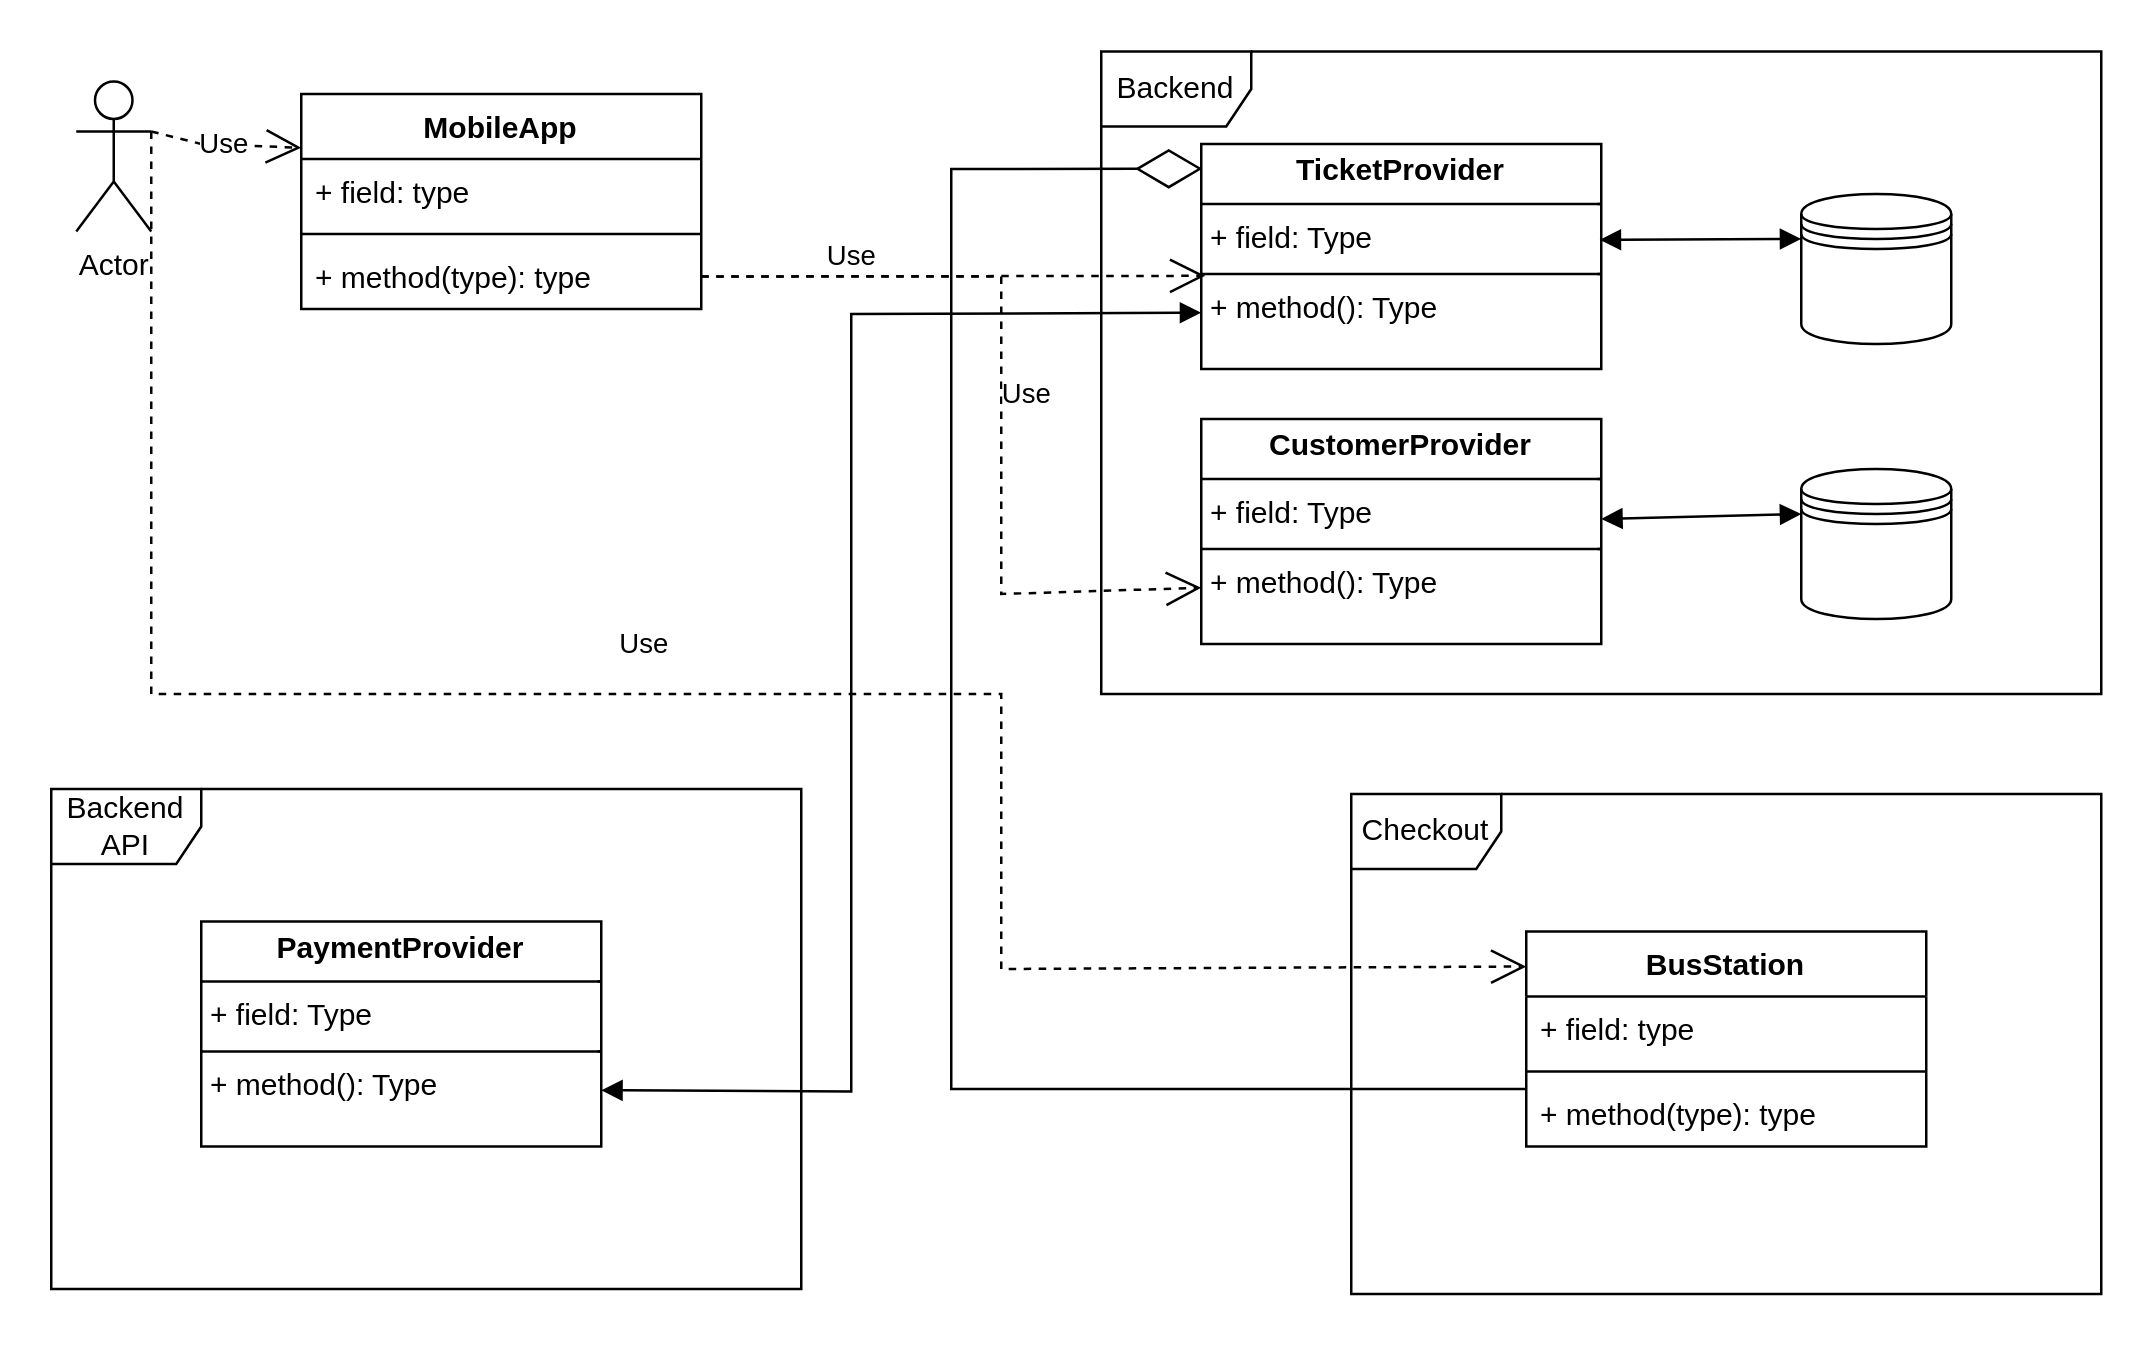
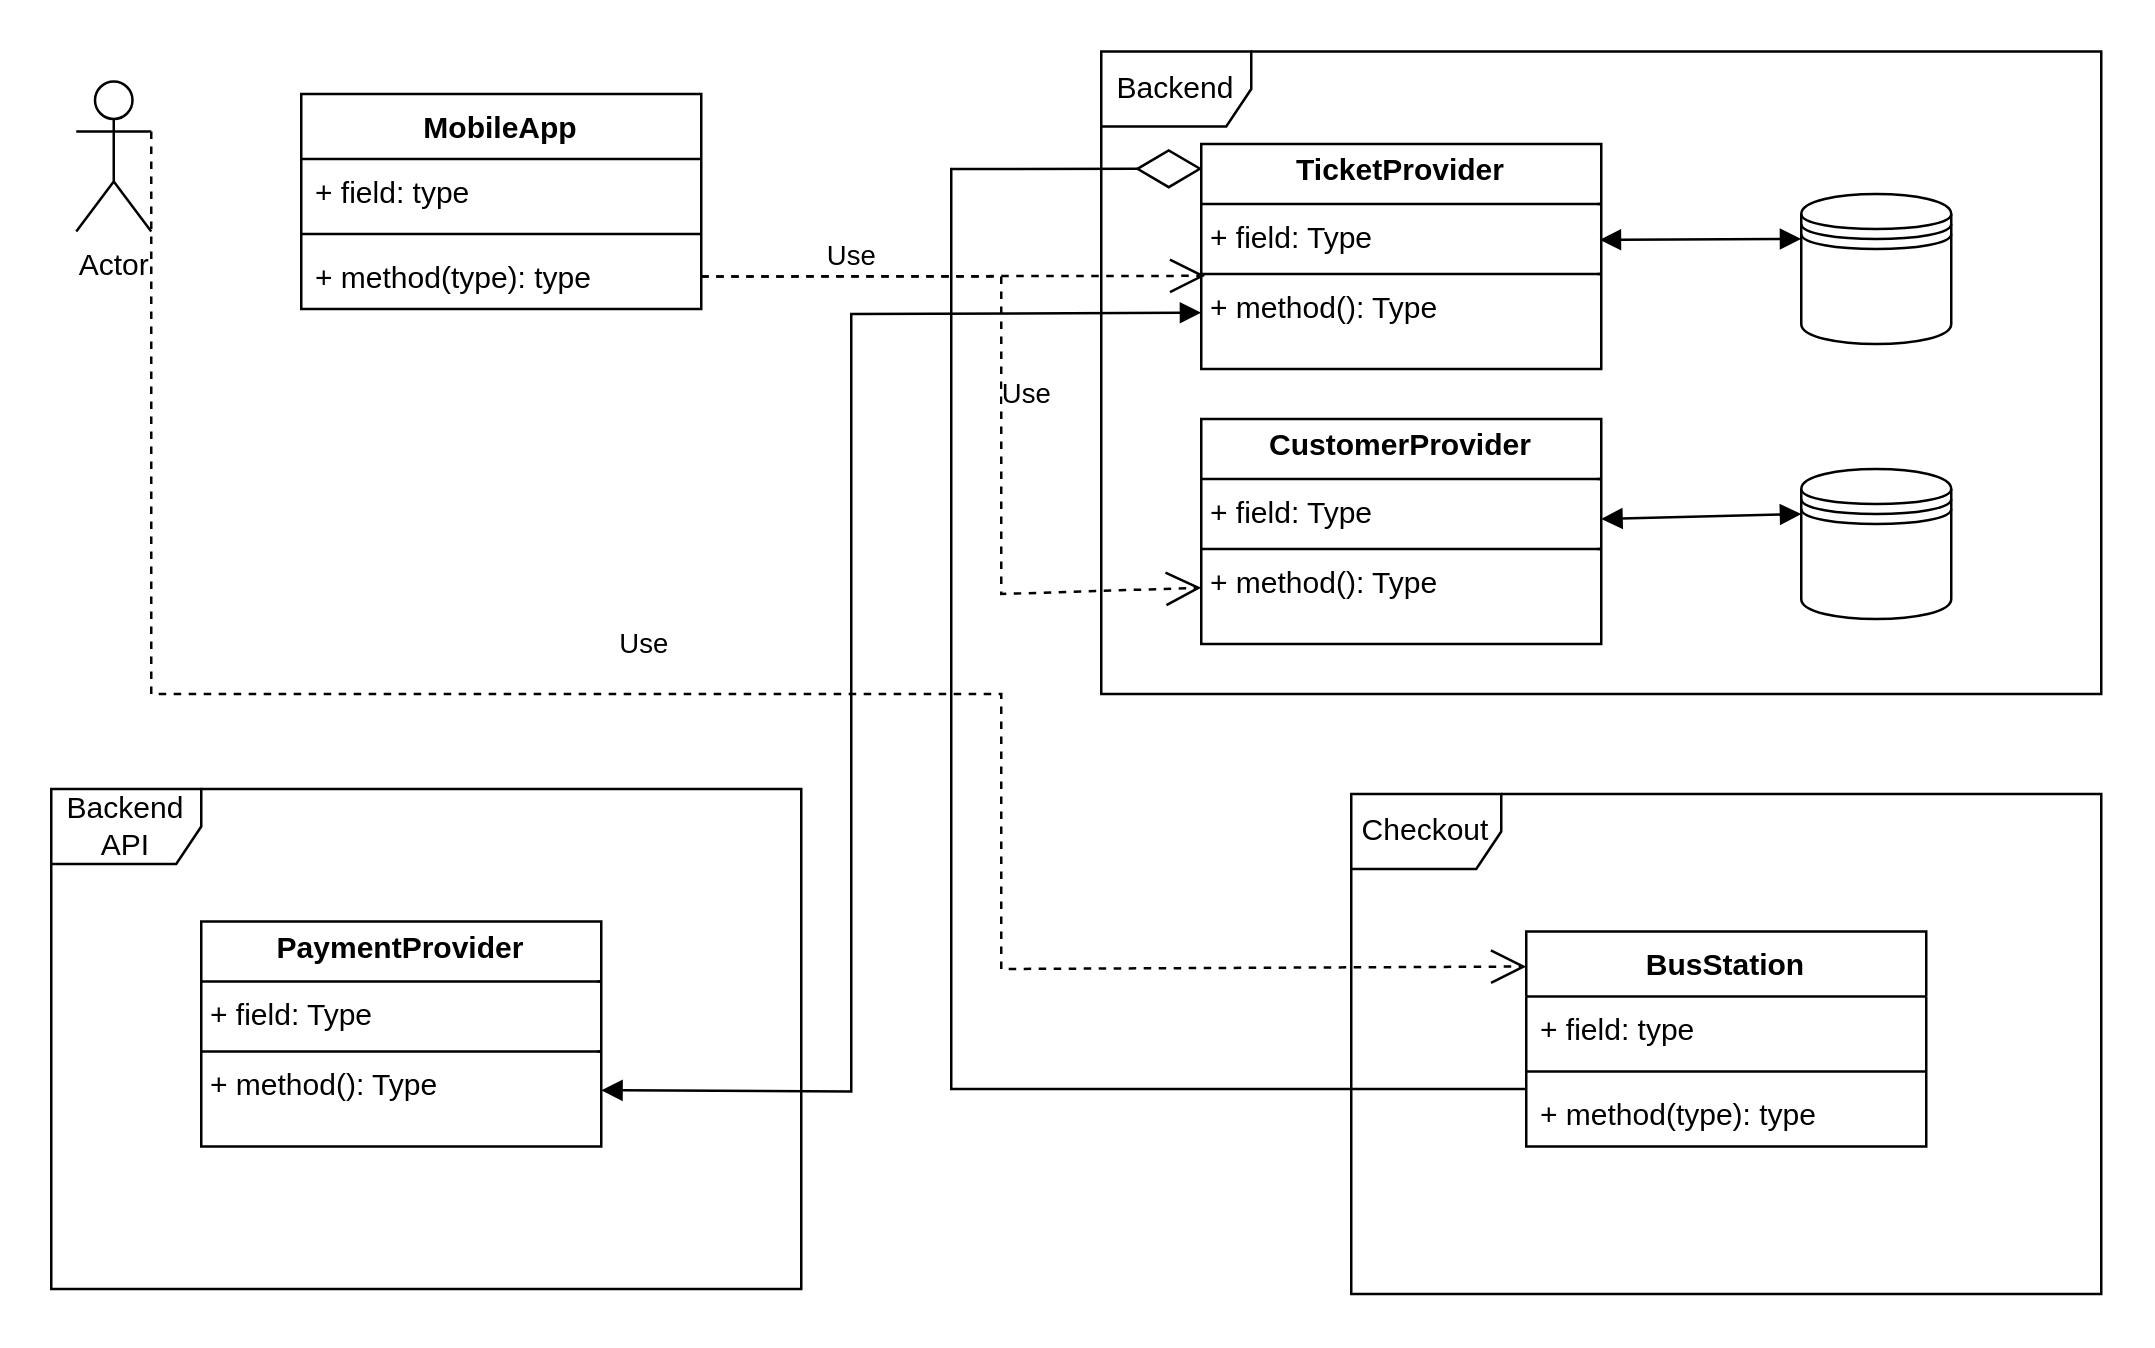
edge "Actor" -> "MobileApp": removed, label "Use"
